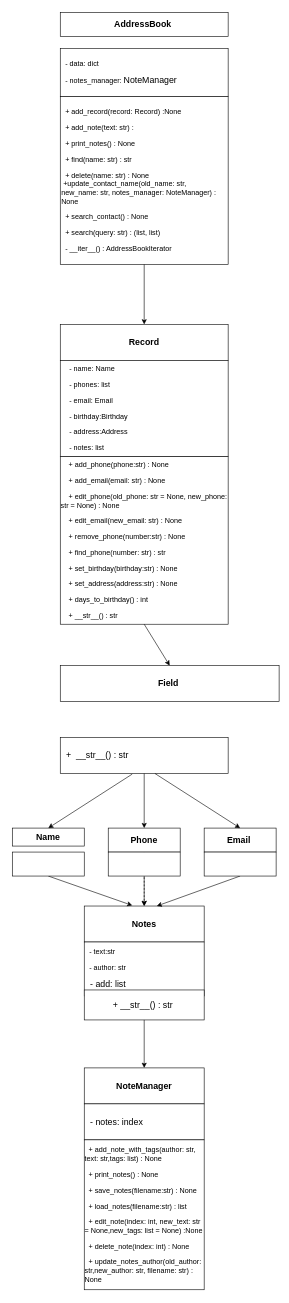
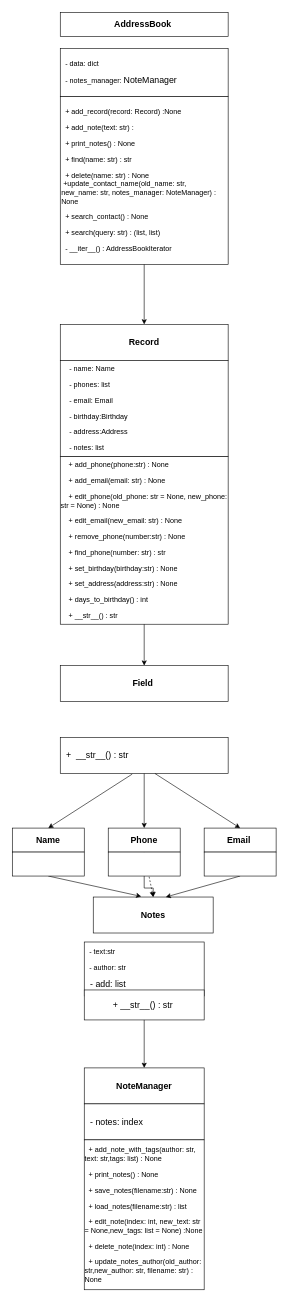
node "Field": size 219x36 -> 168x36
node "Name": size 72x18 -> 72x24
node "Notes": moved (144, 924) -> (153, 915)
